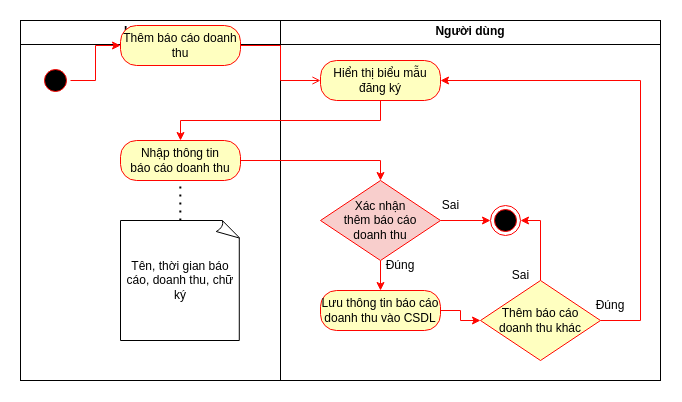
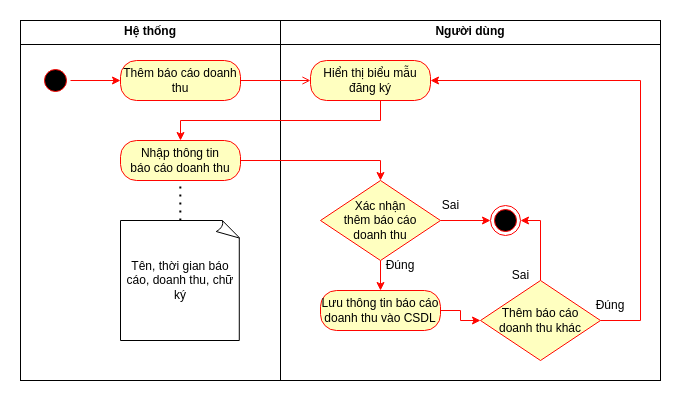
node "Thêm báo cáo doanh thu": moved (181, 46) -> (181, 81)
node "Hiển thị biểu mẫu đăng ký": moved (381, 81) -> (371, 81)
node "Xác nhận thêm báo cáo doanh thu": fillcolor #f8cecc -> #ffffc0
